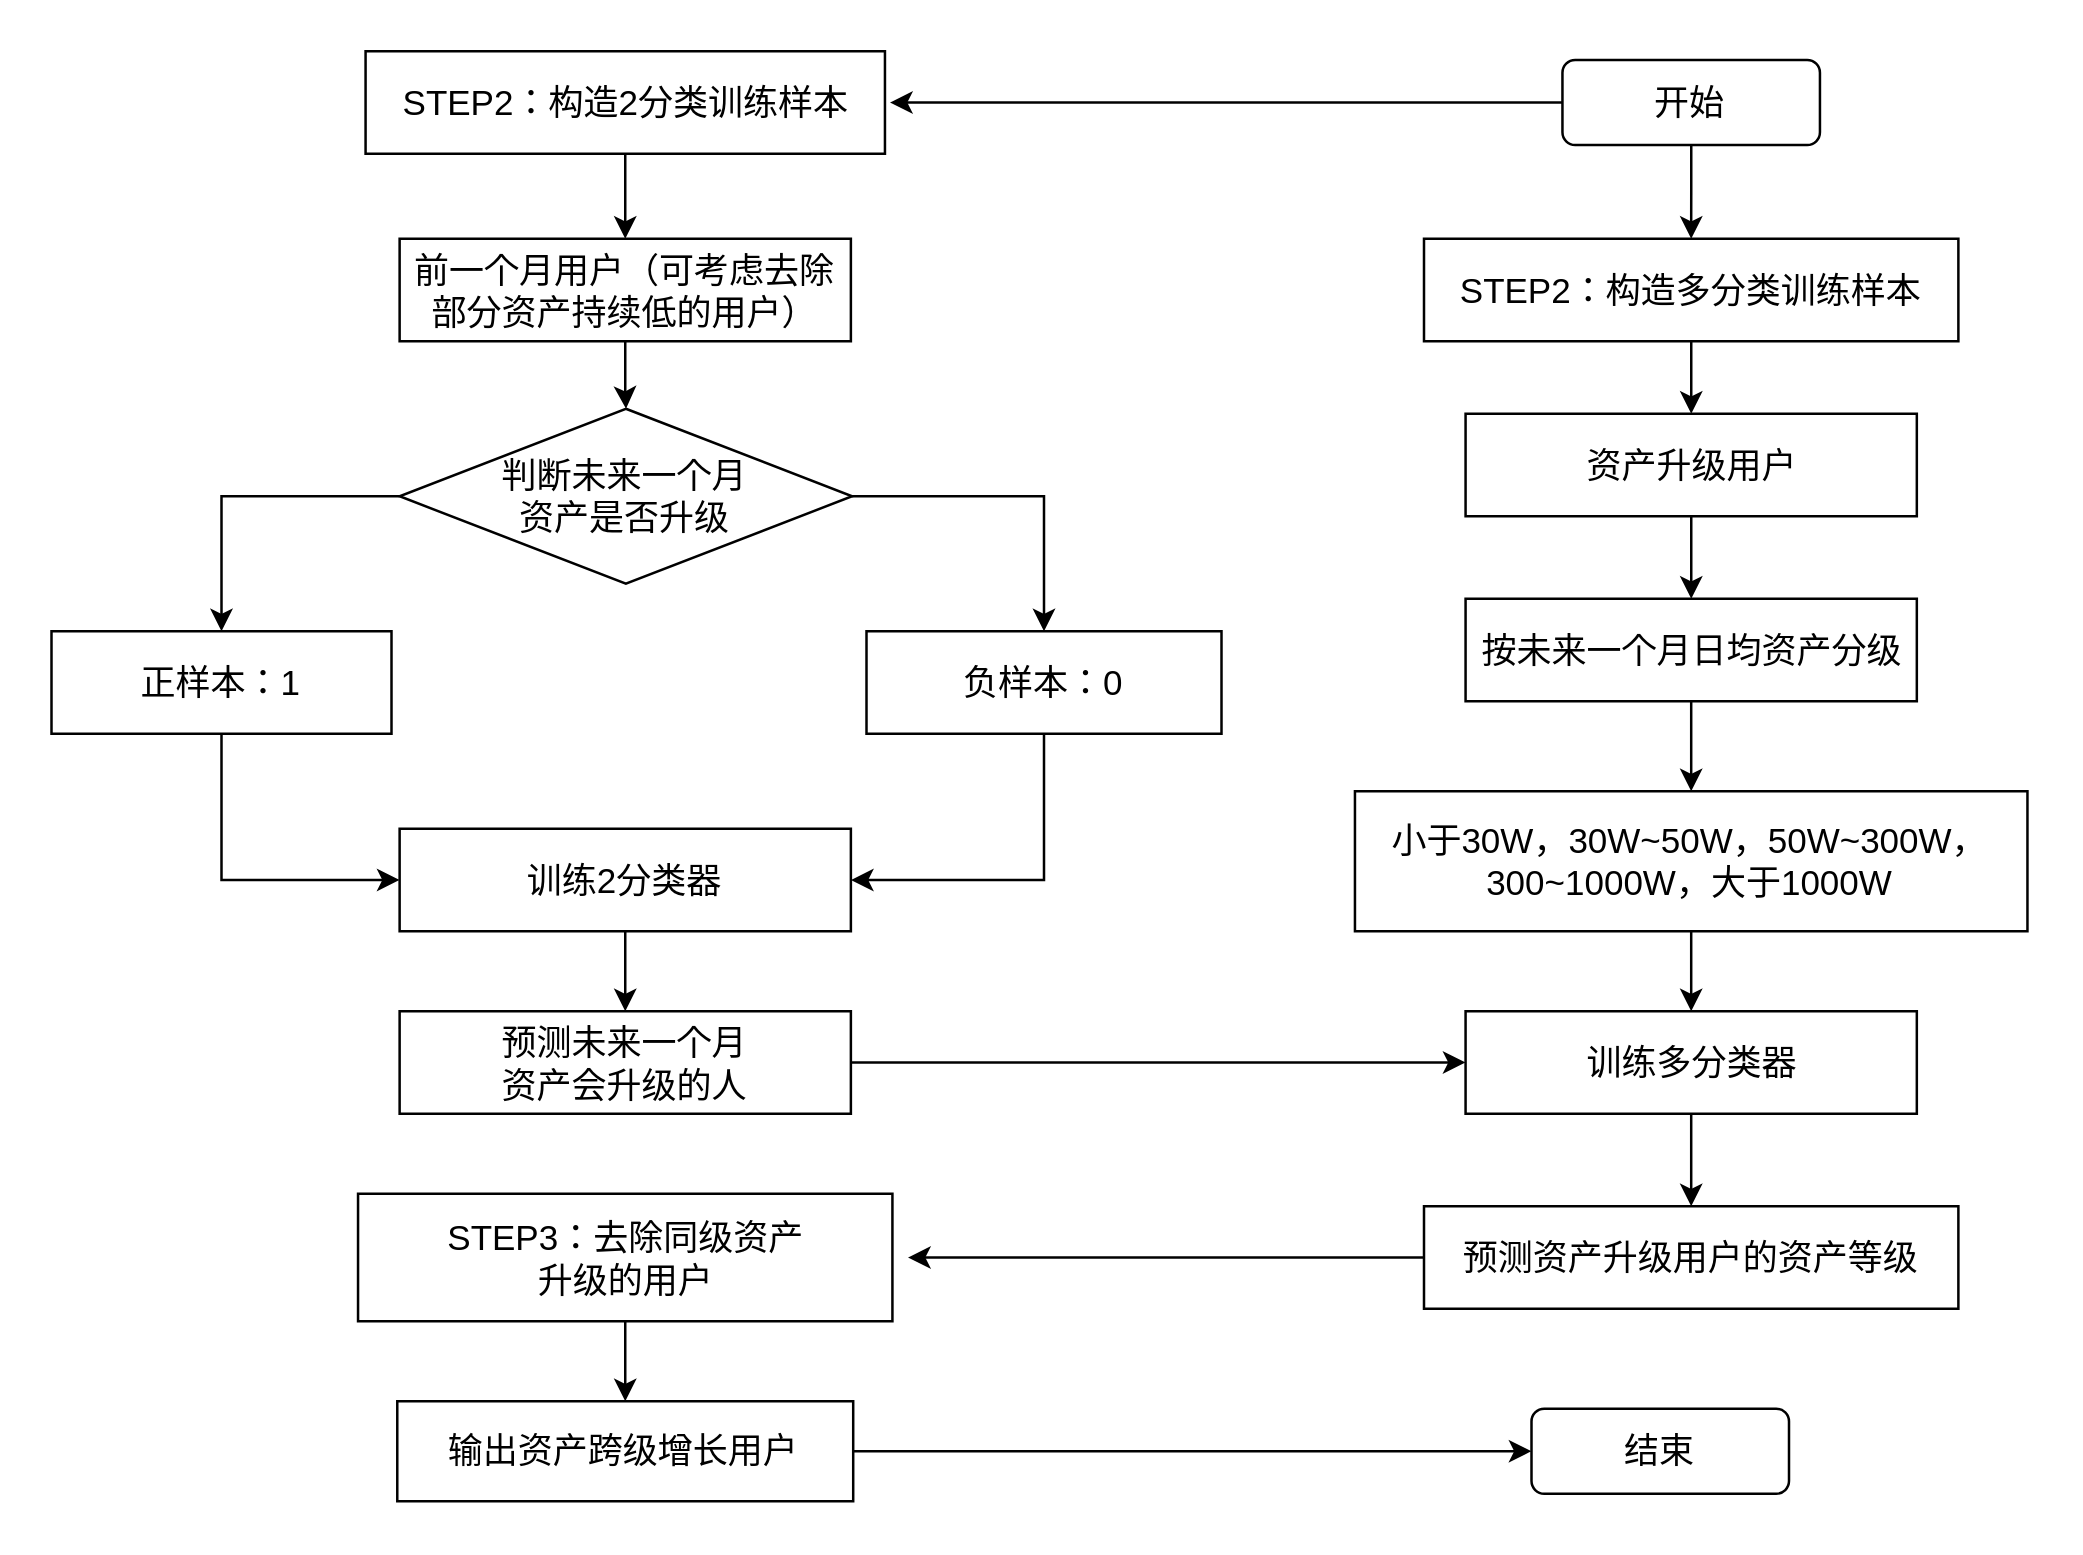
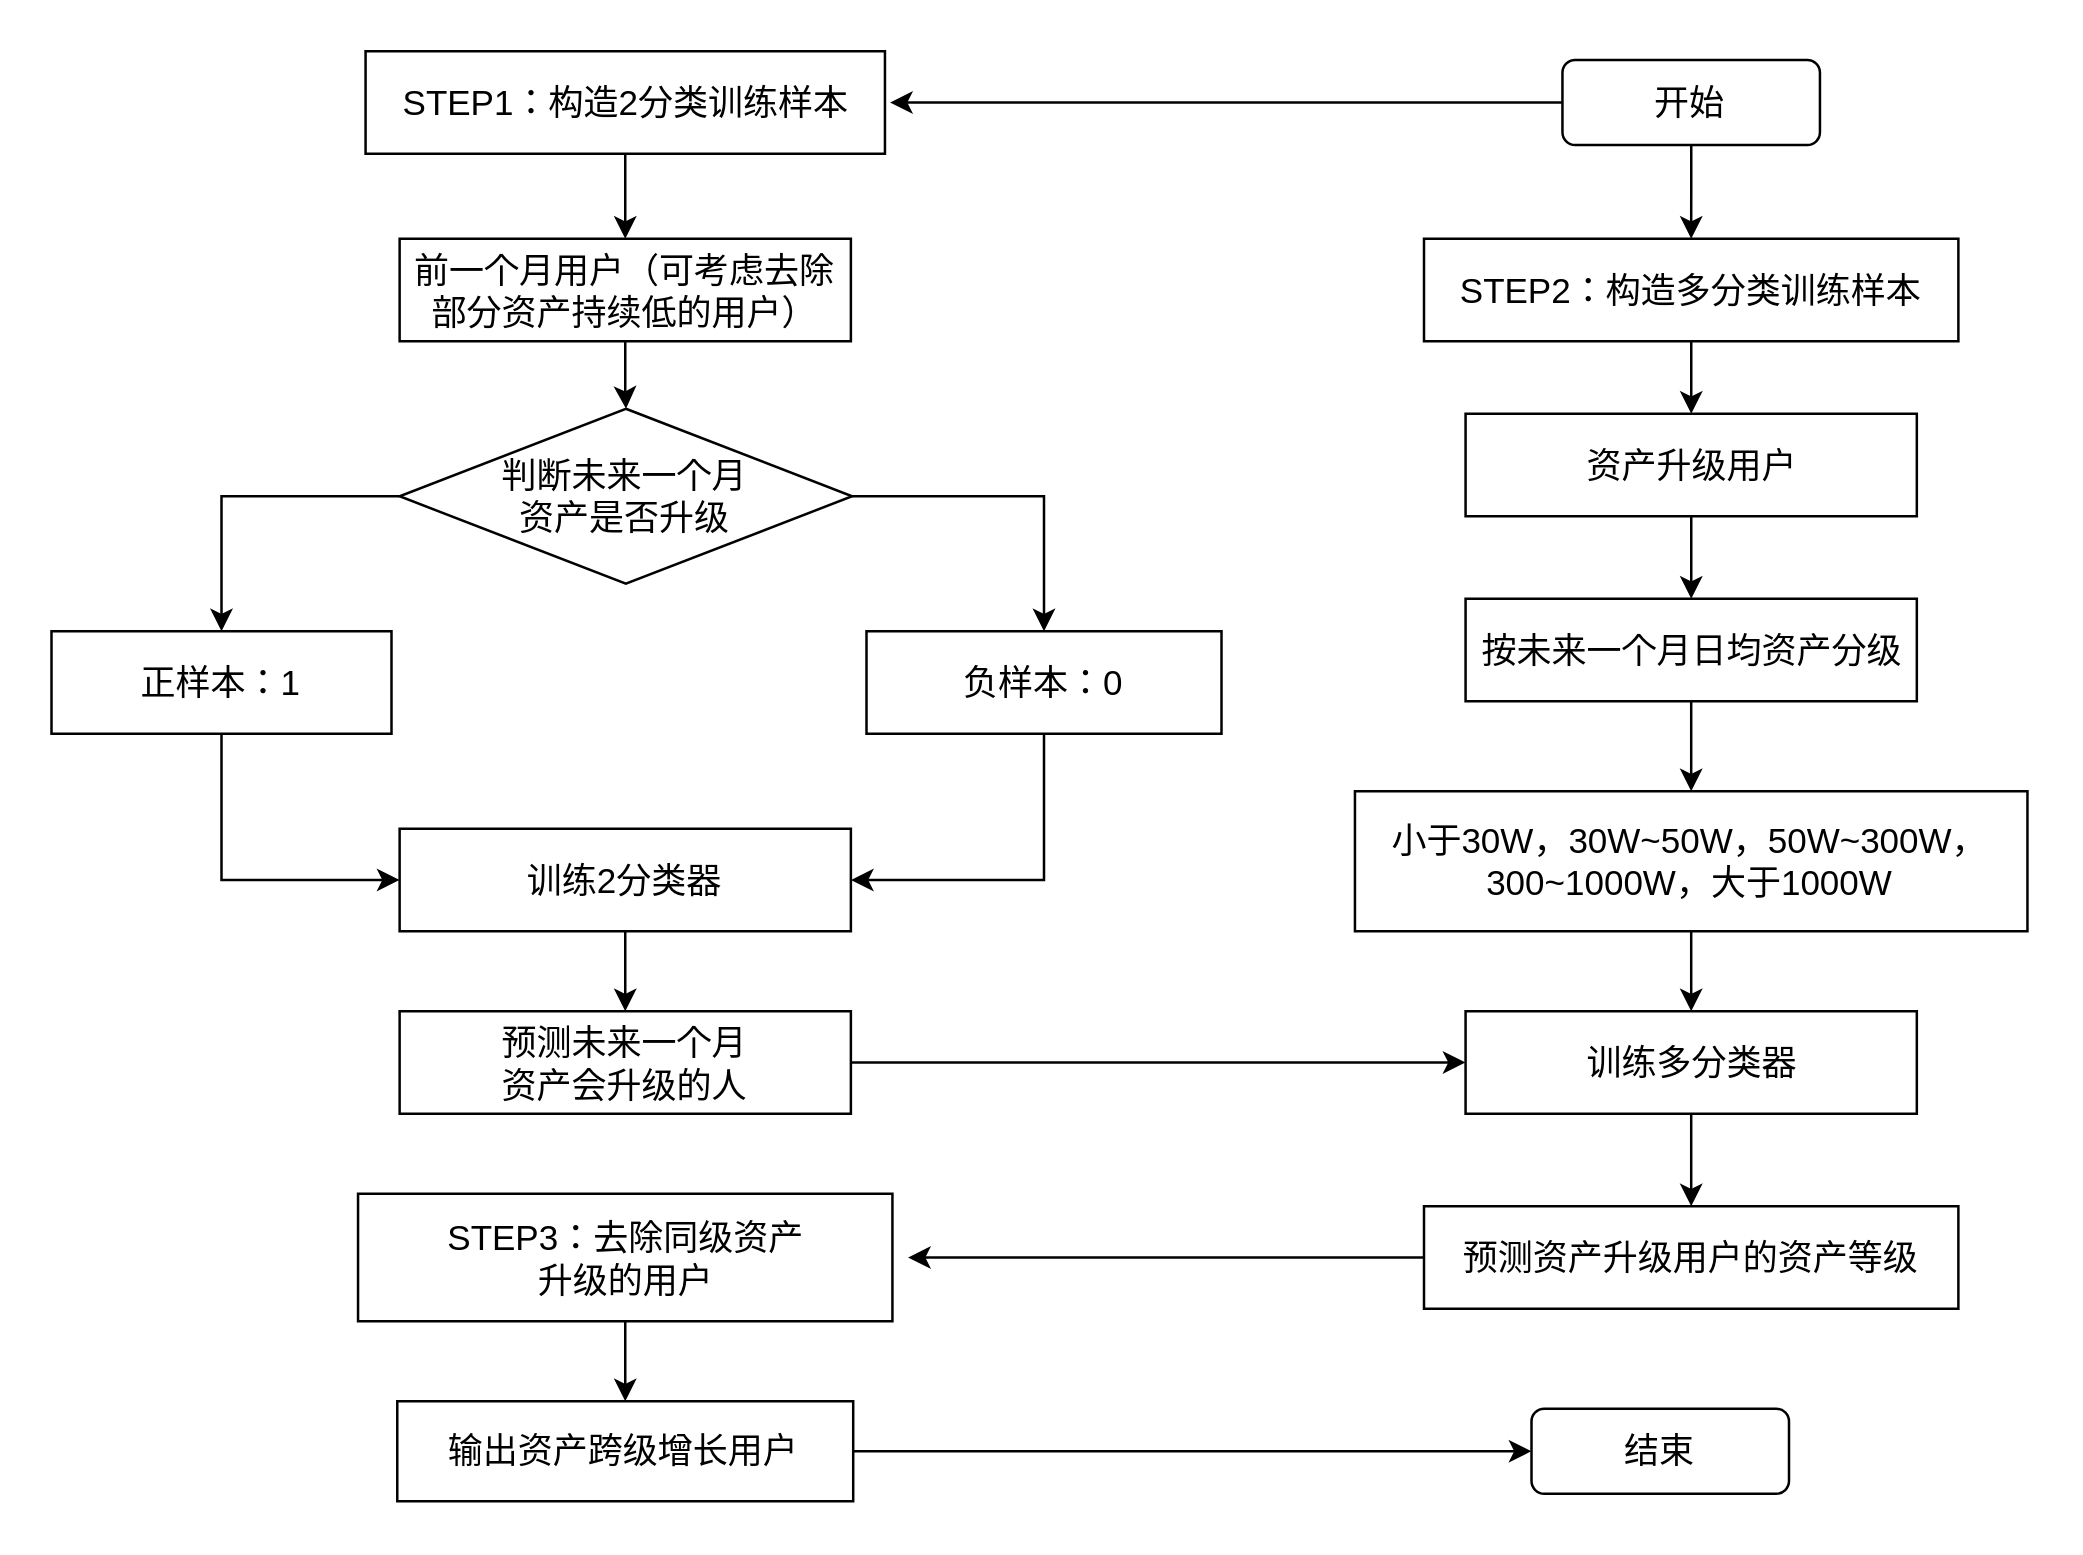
node "STEP2：构造2分类训练样本": label "STEP2：构造2分类训练样本" -> "STEP1：构造2分类训练样本"
